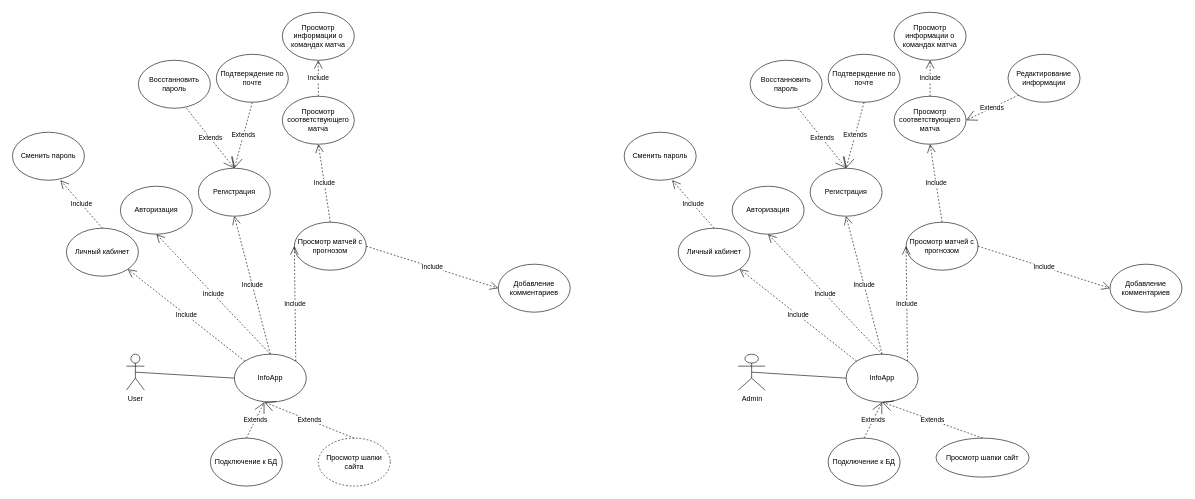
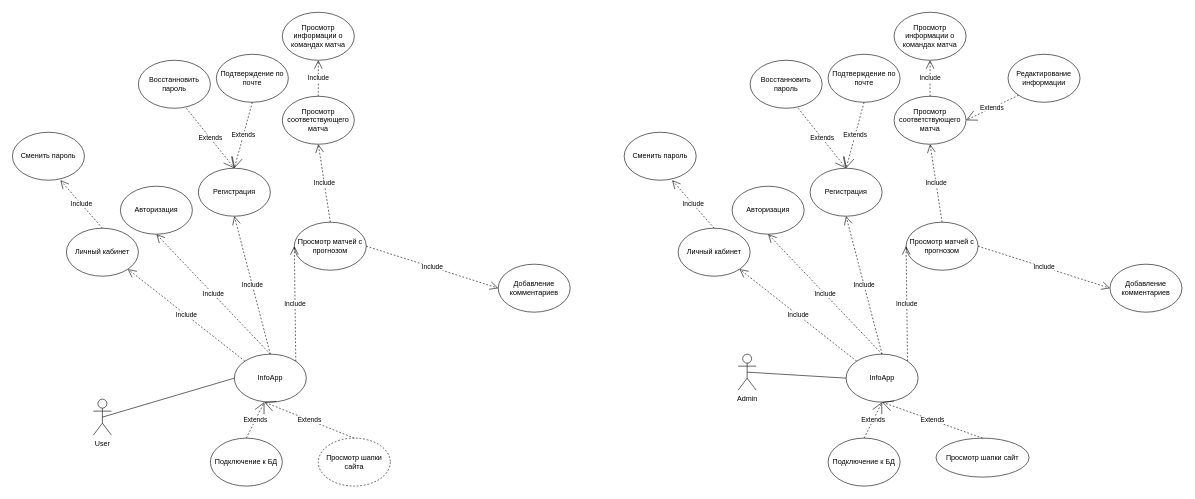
node "User": moved (135, 372) -> (102, 417)
node "Admin": size 27x36 -> 18x36
